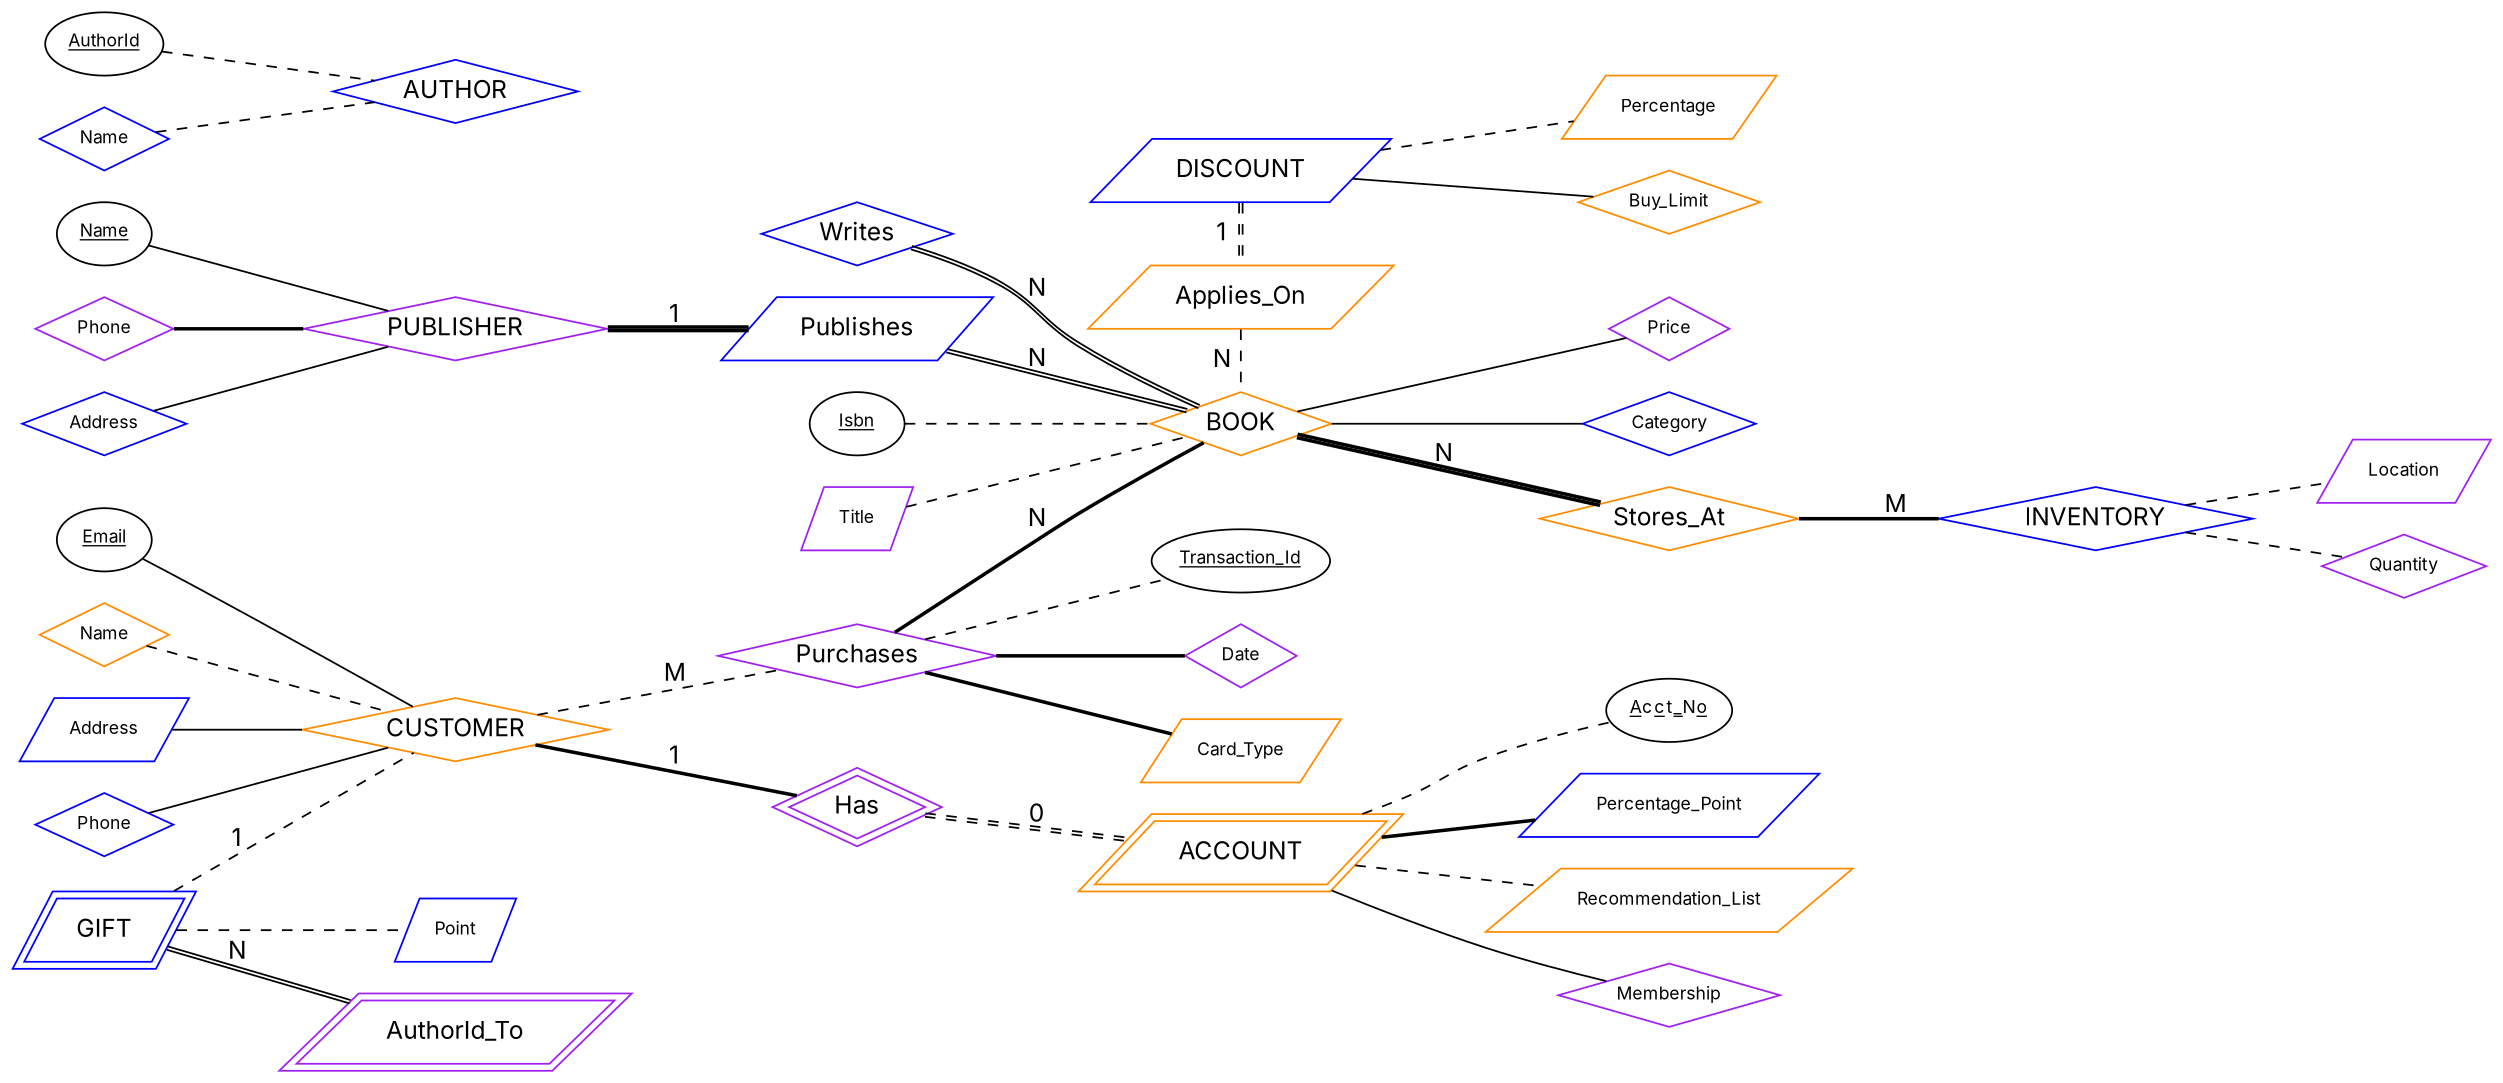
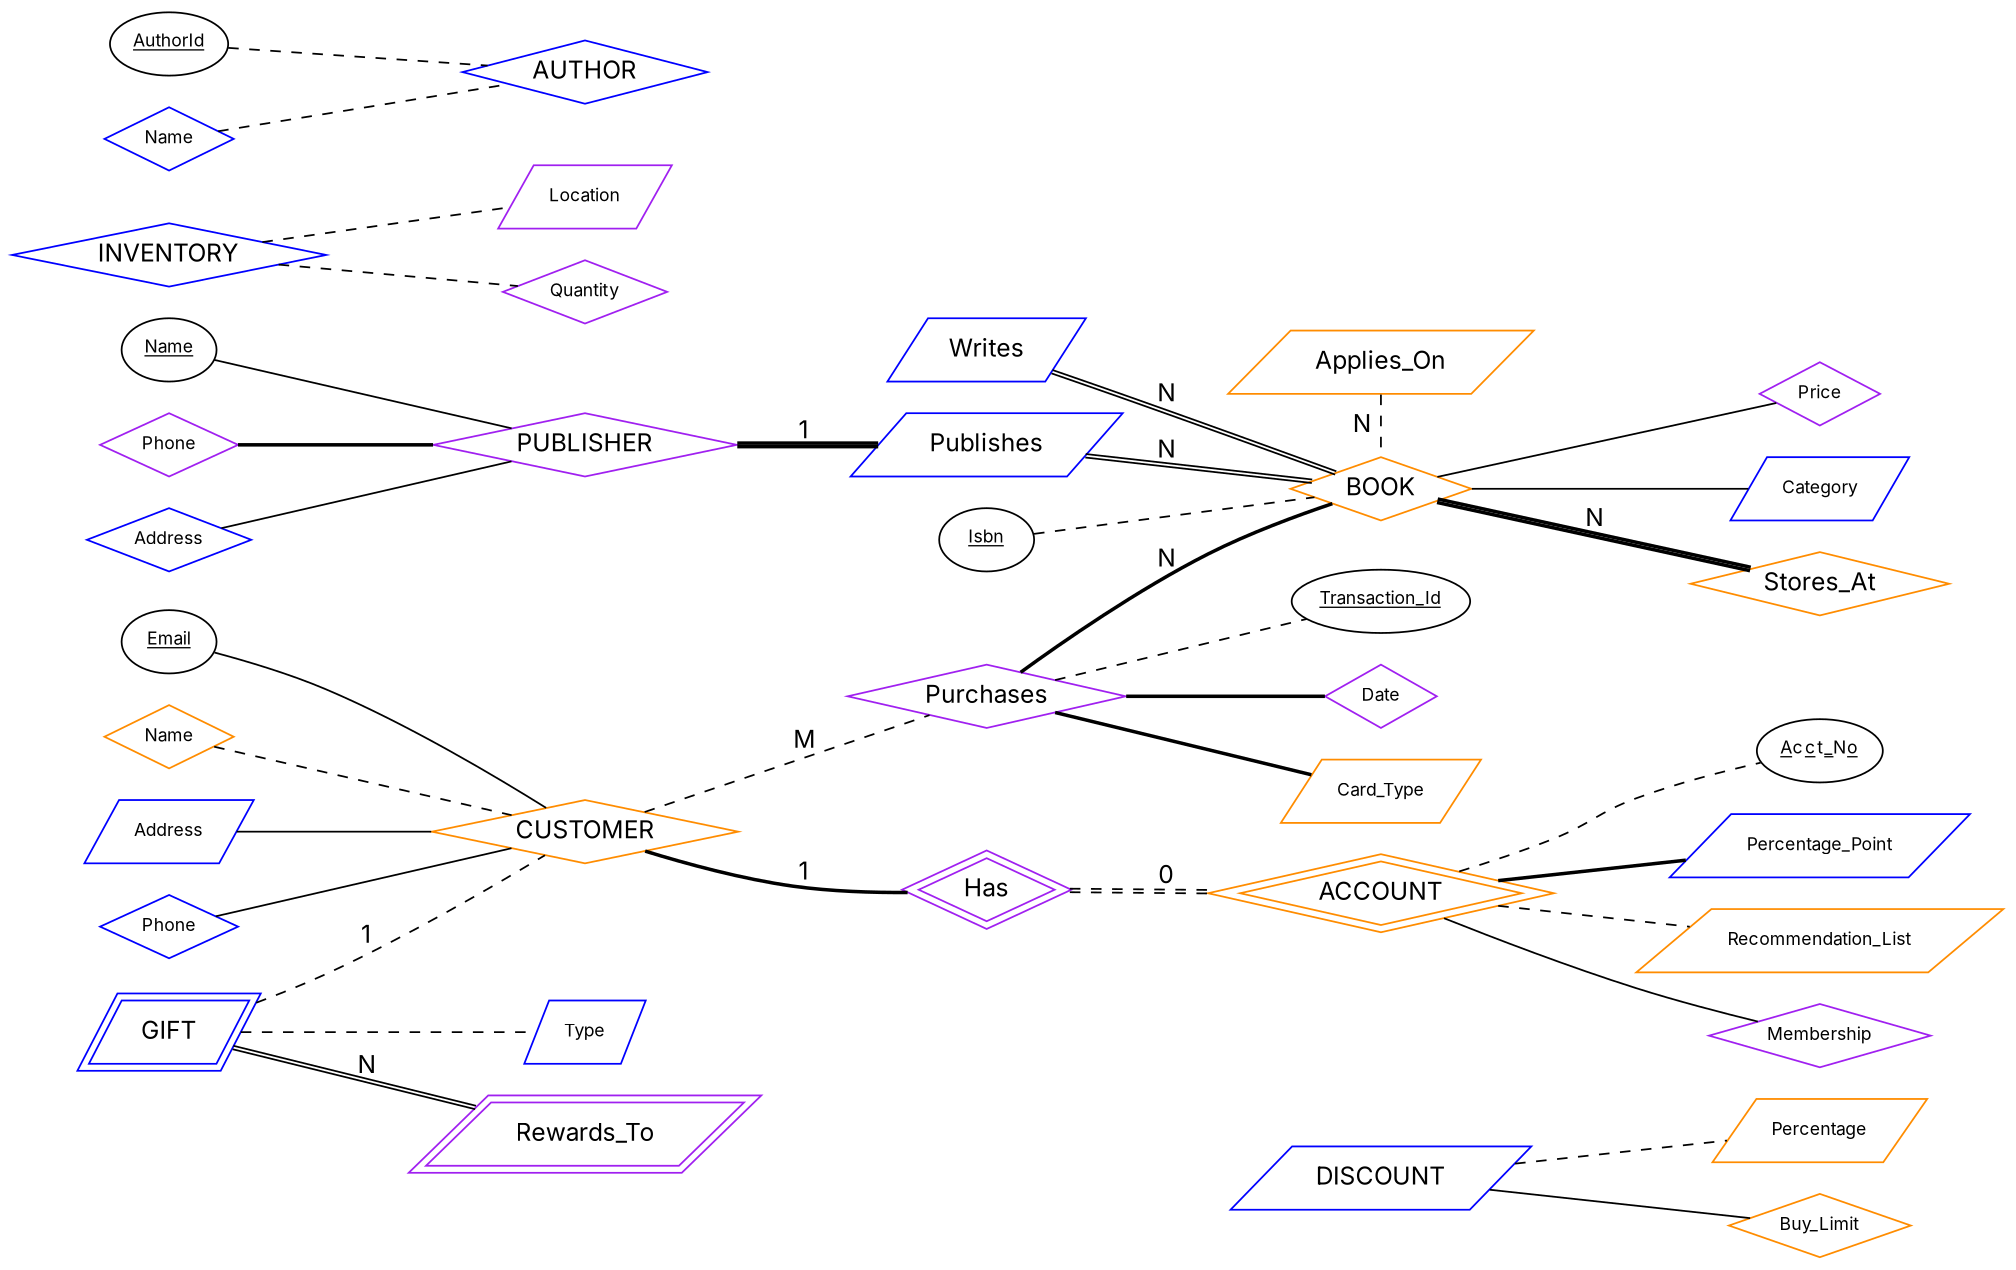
node "Writes": shape diamond -> parallelogram
edge "DISCOUNT" -- "Applies_On": removed, label "1"
node "Category": shape diamond -> parallelogram
node "Title": removed
edge "Stores_At" -- "INVENTORY": removed, label "M"
node "ACCOUNT": shape parallelogram -> diamond
node "Point": label "Point" -> "Type"
node "AuthorId_To": label "AuthorId_To" -> "Rewards_To"
